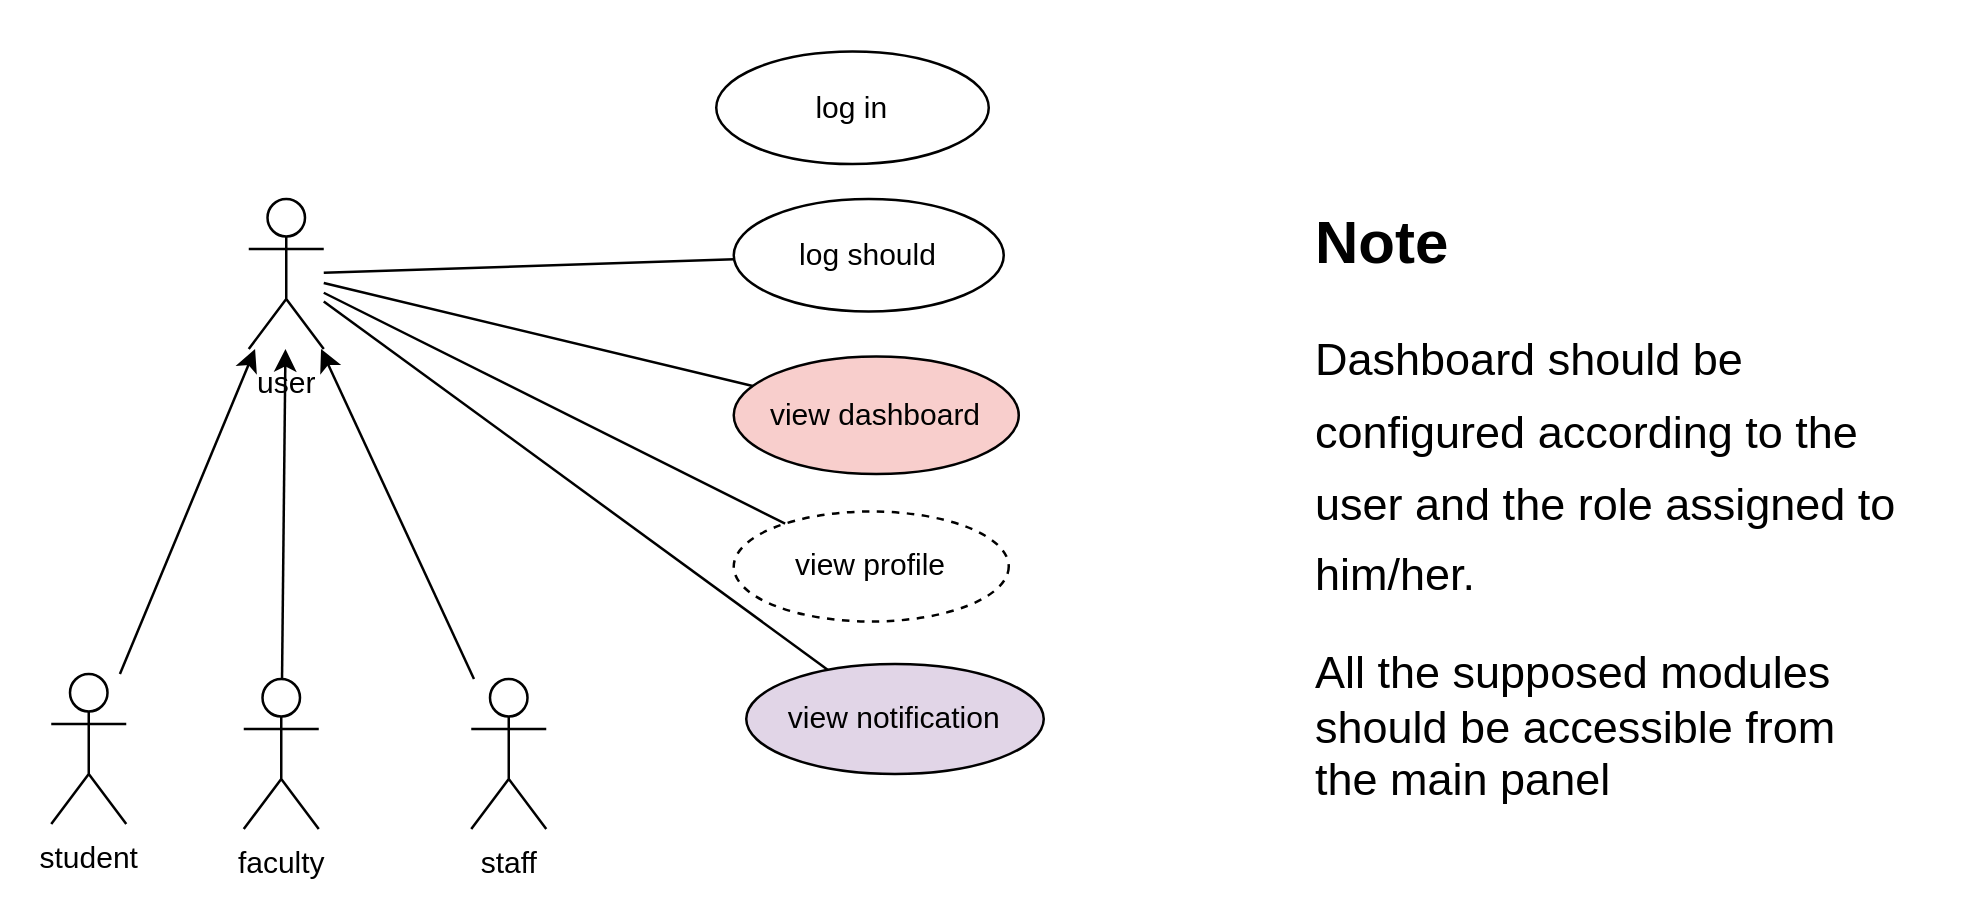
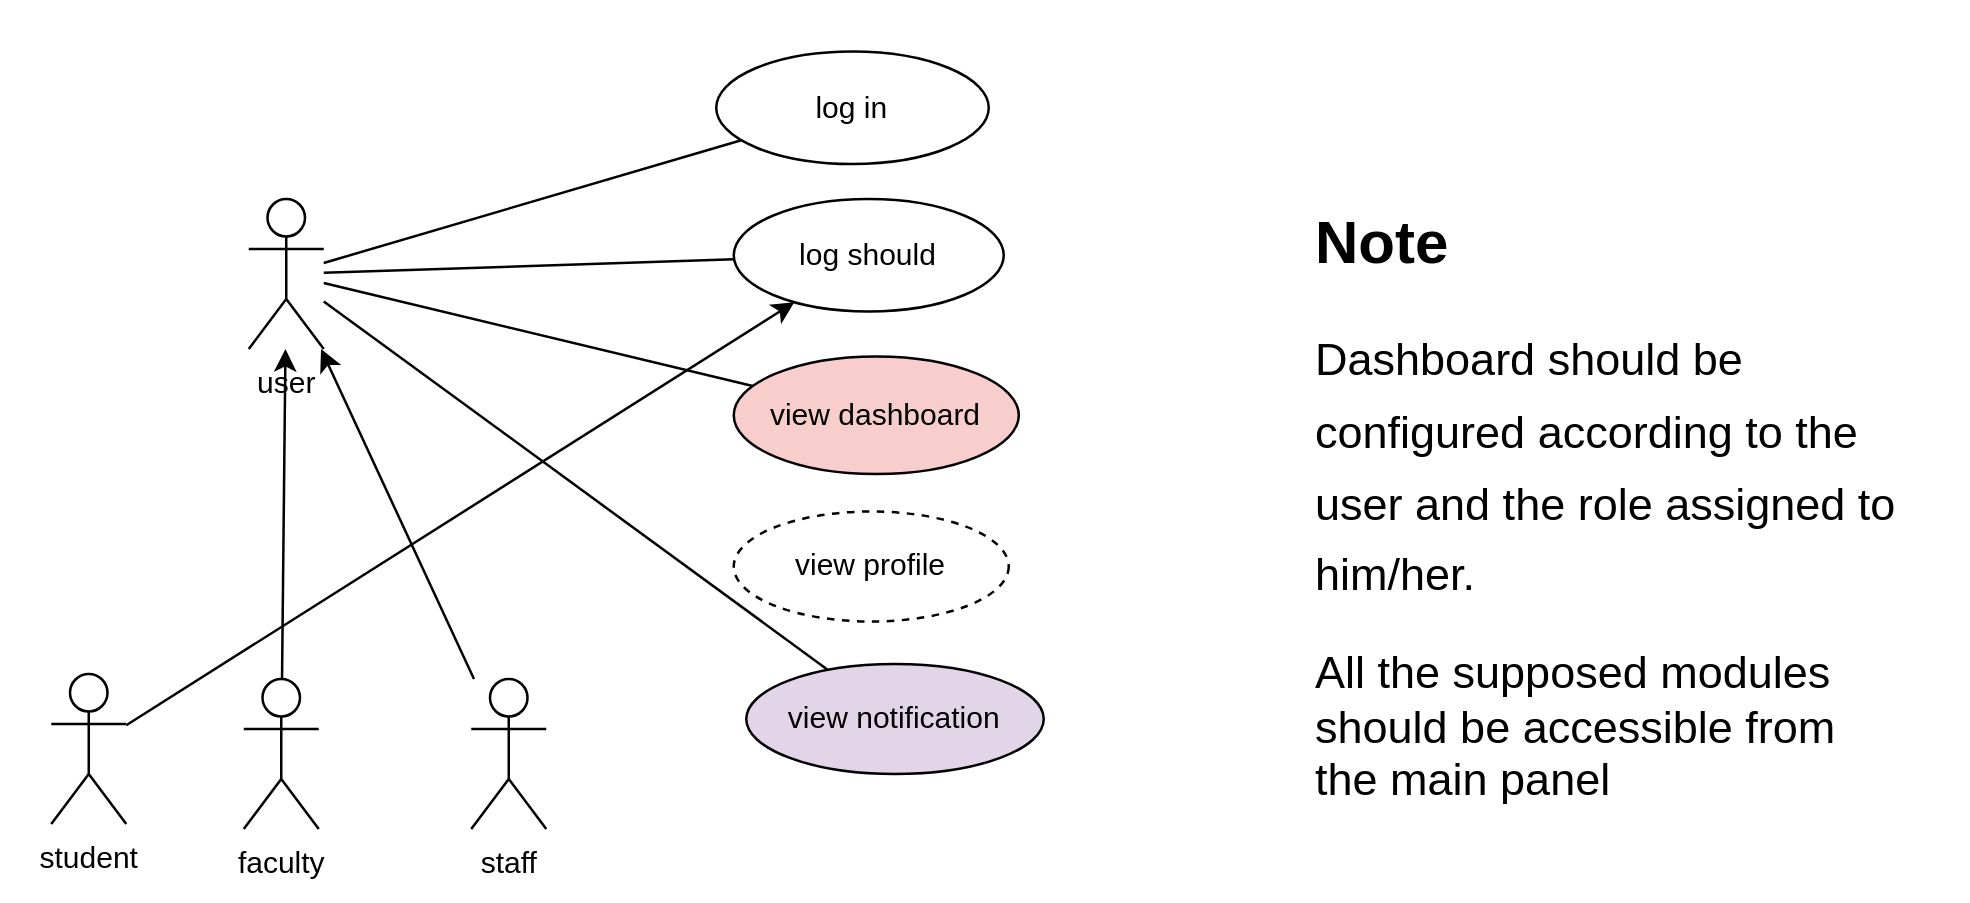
edge "log in" -- "user": added
edge "user" -- "view profile": removed
edge "student" -> "user": now "student" -> "log should"
